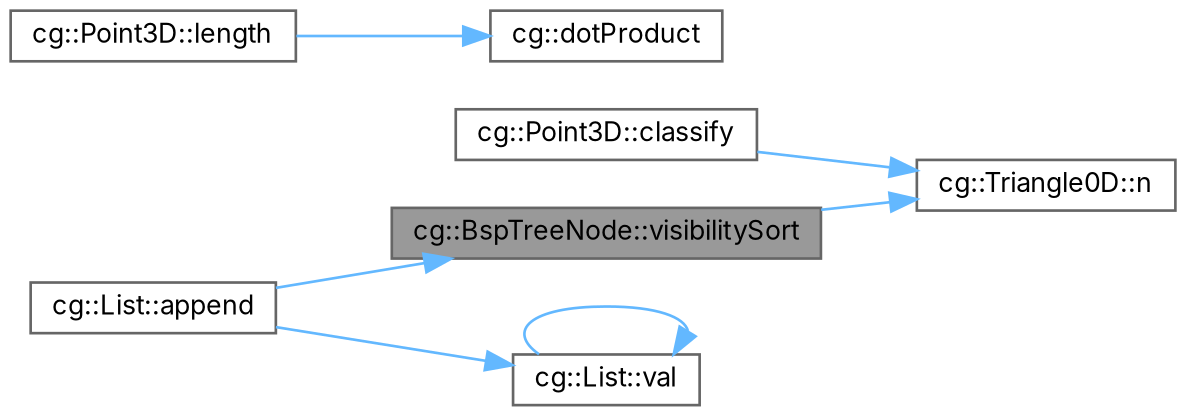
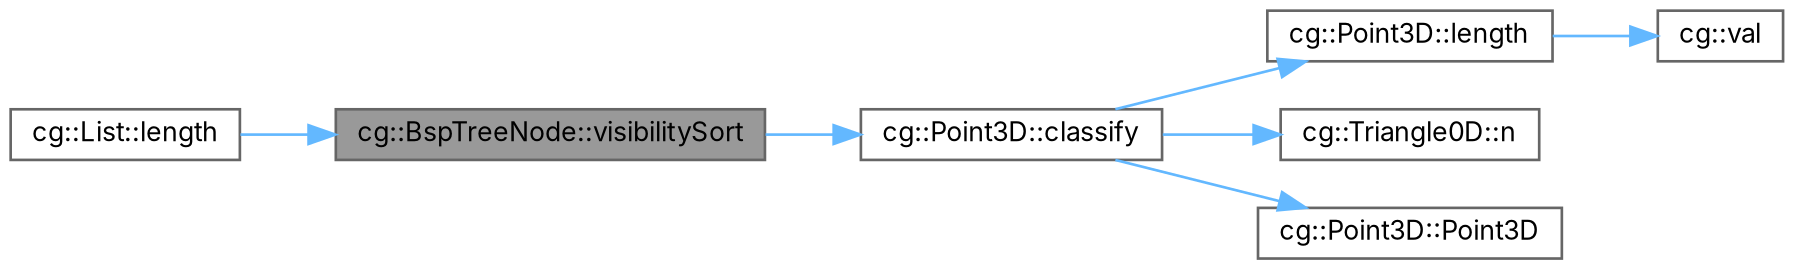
node "cg::dotProduct": label "cg::dotProduct" -> "cg::val"
edge "cg::Point3D::classify" -> "cg::Point3D::length": added
edge "cg::BspTreeNode::visibilitySort" -> "cg::Triangle0D::n": now "cg::BspTreeNode::visibilitySort" -> "cg::Point3D::classify"
node "cg::Point3D::Point3D": added
node "cg::List::append": label "cg::List::append" -> "cg::List::length"
node "cg::List::val": removed
